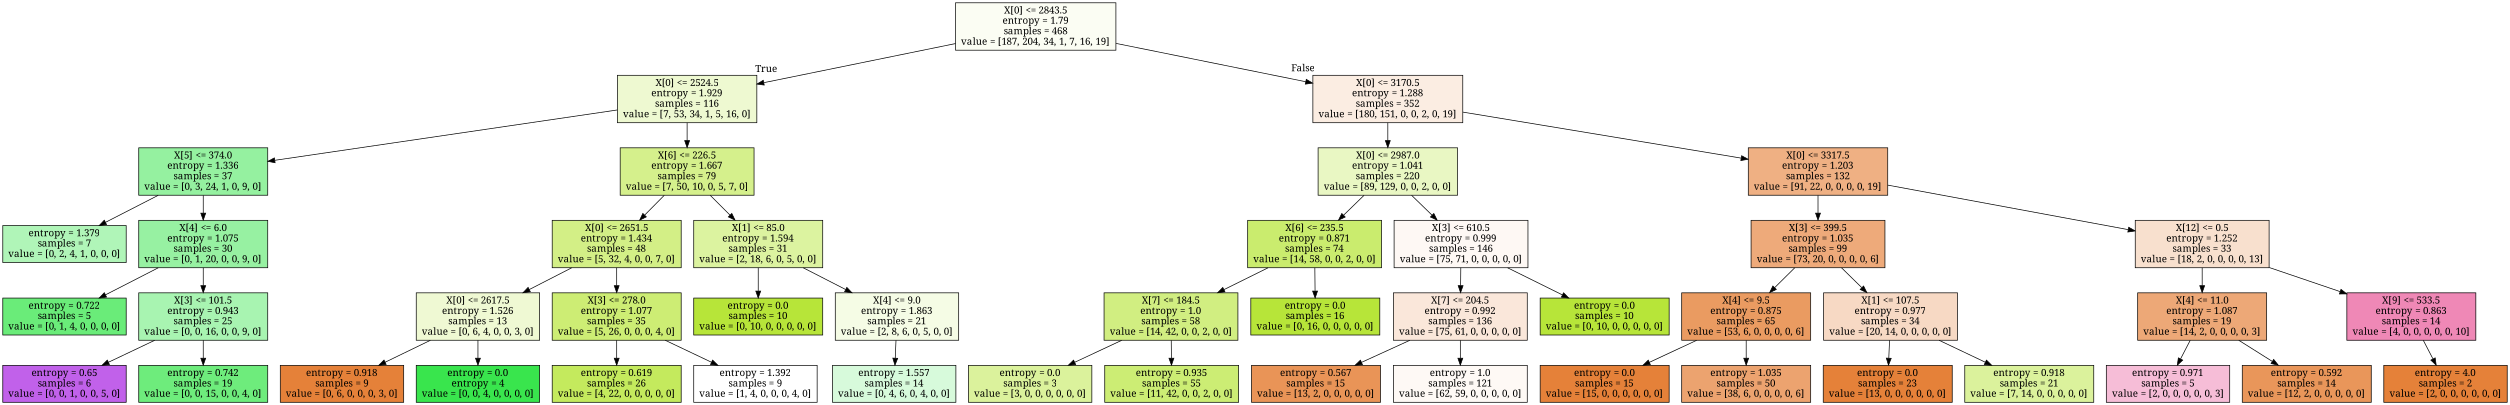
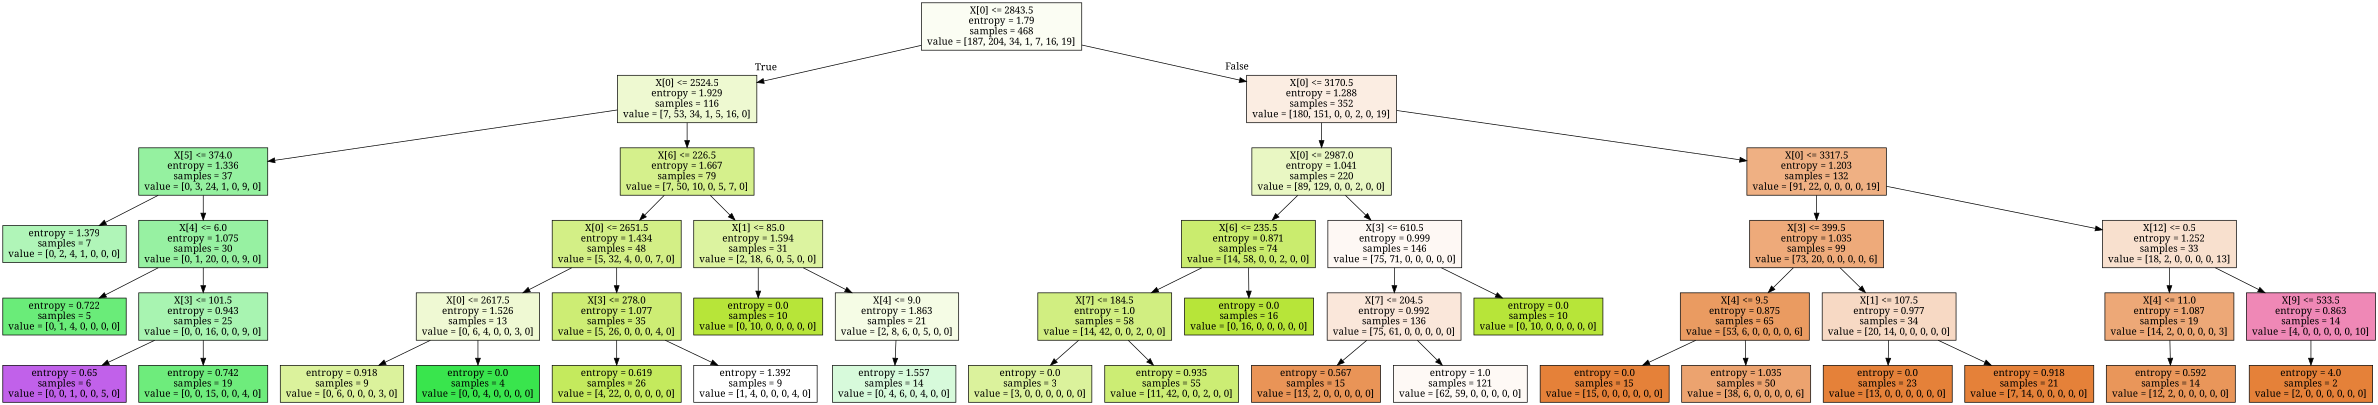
node "entropy = 0.918 samples = 9 value = [0, 6, 0, 0, 0, 3, 0]": fillcolor #e58139 -> #dbf29c
node "entropy = 0.0 entropy = 4 value = [0, 0, 4, 0, 0, 0, 0]": label "entropy = 0.0 entropy = 4 value = [0, 0, 4, 0, 0, 0, 0]" -> "entropy = 0.0 samples = 4 value = [0, 0, 4, 0, 0, 0, 0]"
node "entropy = 0.918 samples = 21 value = [7, 14, 0, 0, 0, 0, 0]": fillcolor #dbf29c -> #e58139
node "entropy = 0.971 samples = 5 value = [2, 0, 0, 0, 0, 0, 3]": removed
